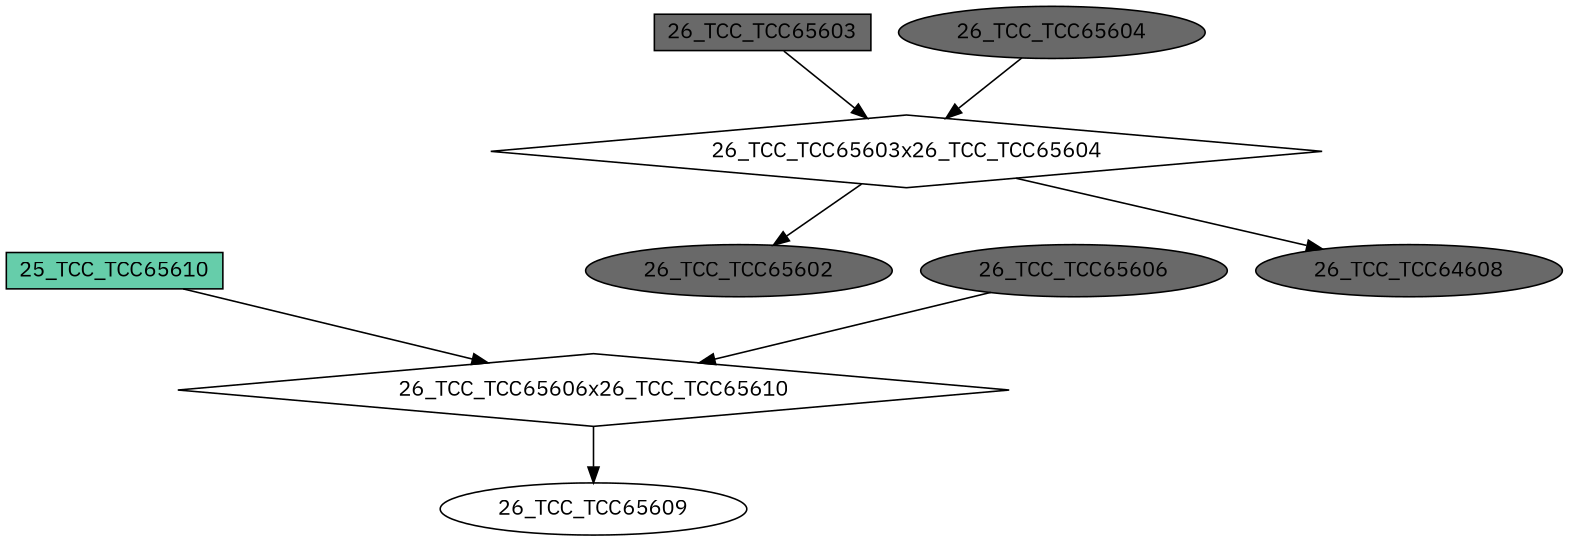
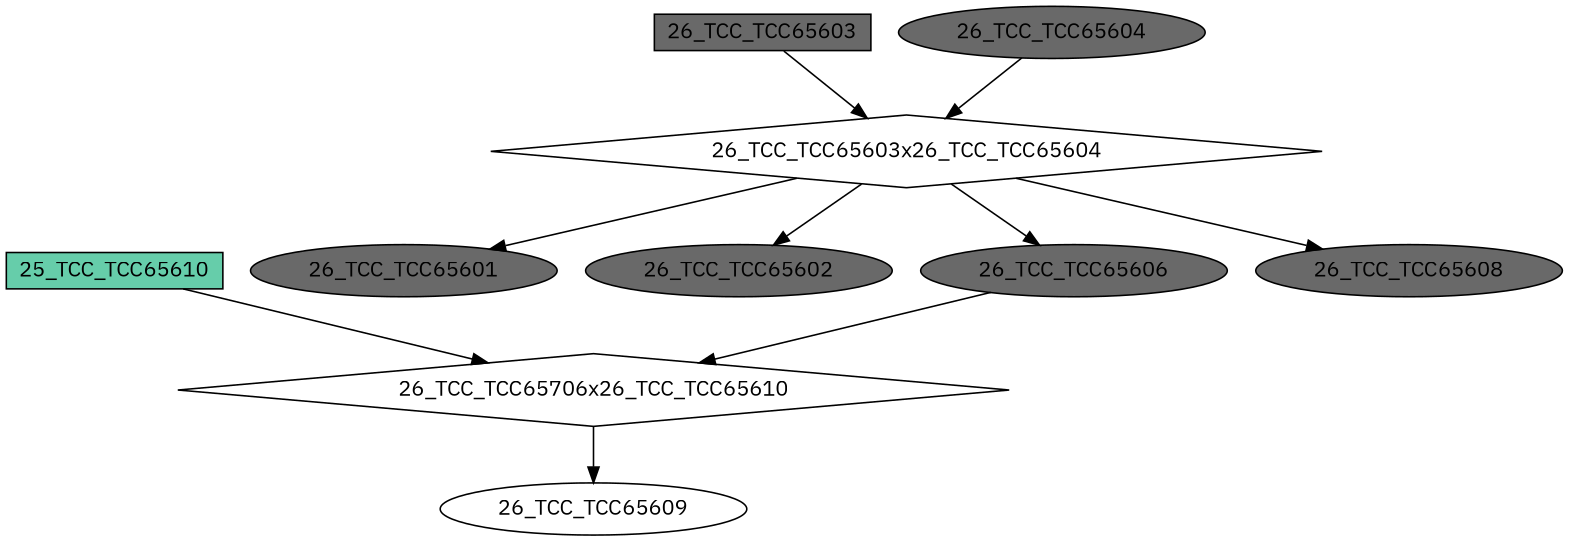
edge "26_TCC_TCC65603x26_TCC_TCC65604" -> "26_TCC_TCC65606": added
node "26_TCC_TCC65601": added
node "26_TCC_TCC64608": label "26_TCC_TCC64608" -> "26_TCC_TCC65608"
node "26_TCC_TCC65606x26_TCC_TCC65610": label "26_TCC_TCC65606x26_TCC_TCC65610" -> "26_TCC_TCC65706x26_TCC_TCC65610"
